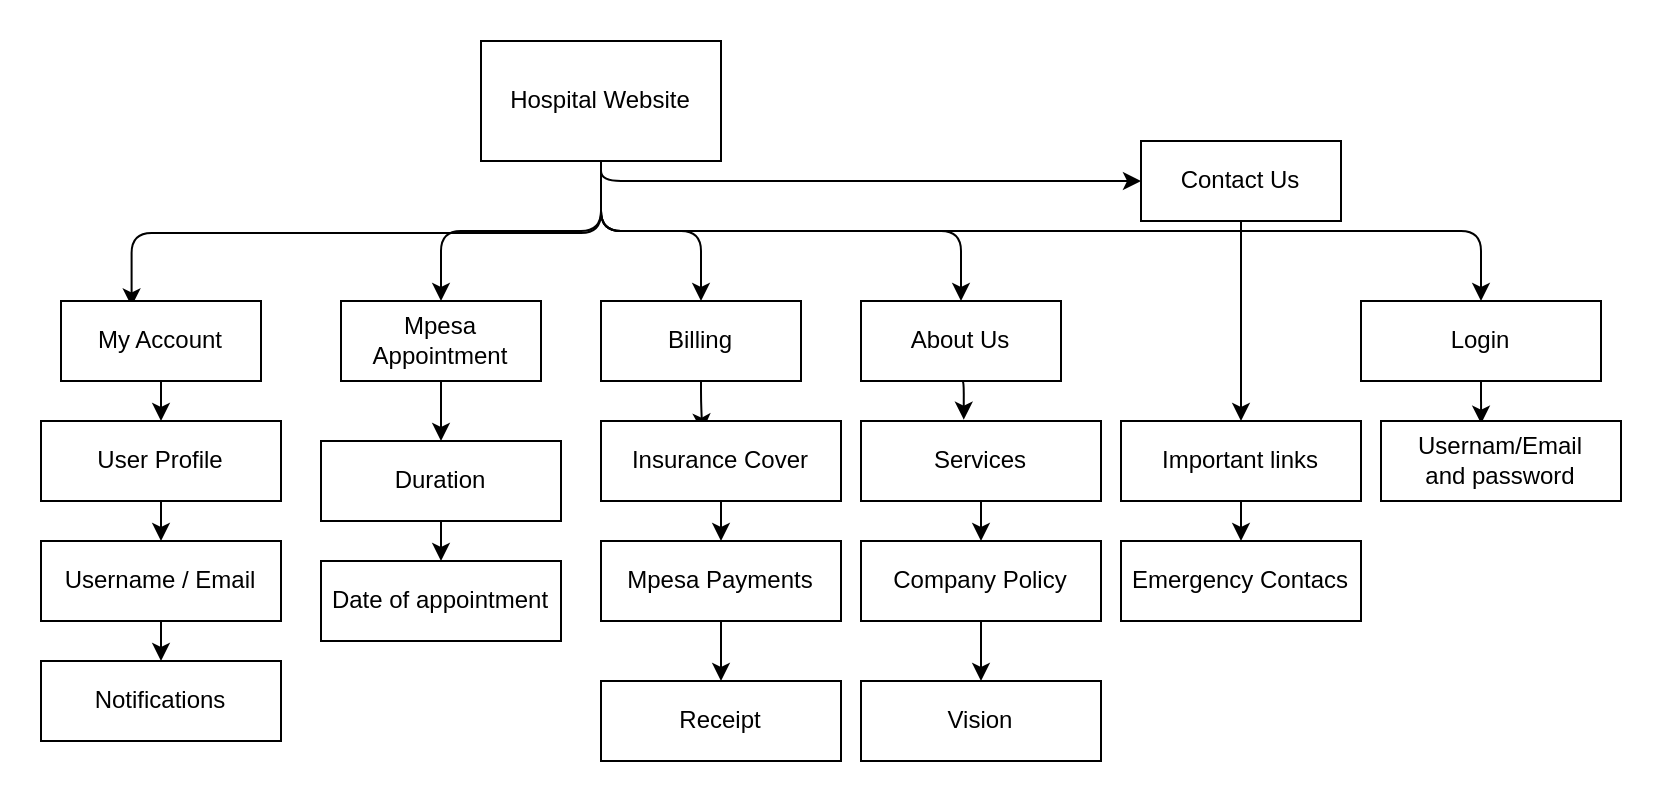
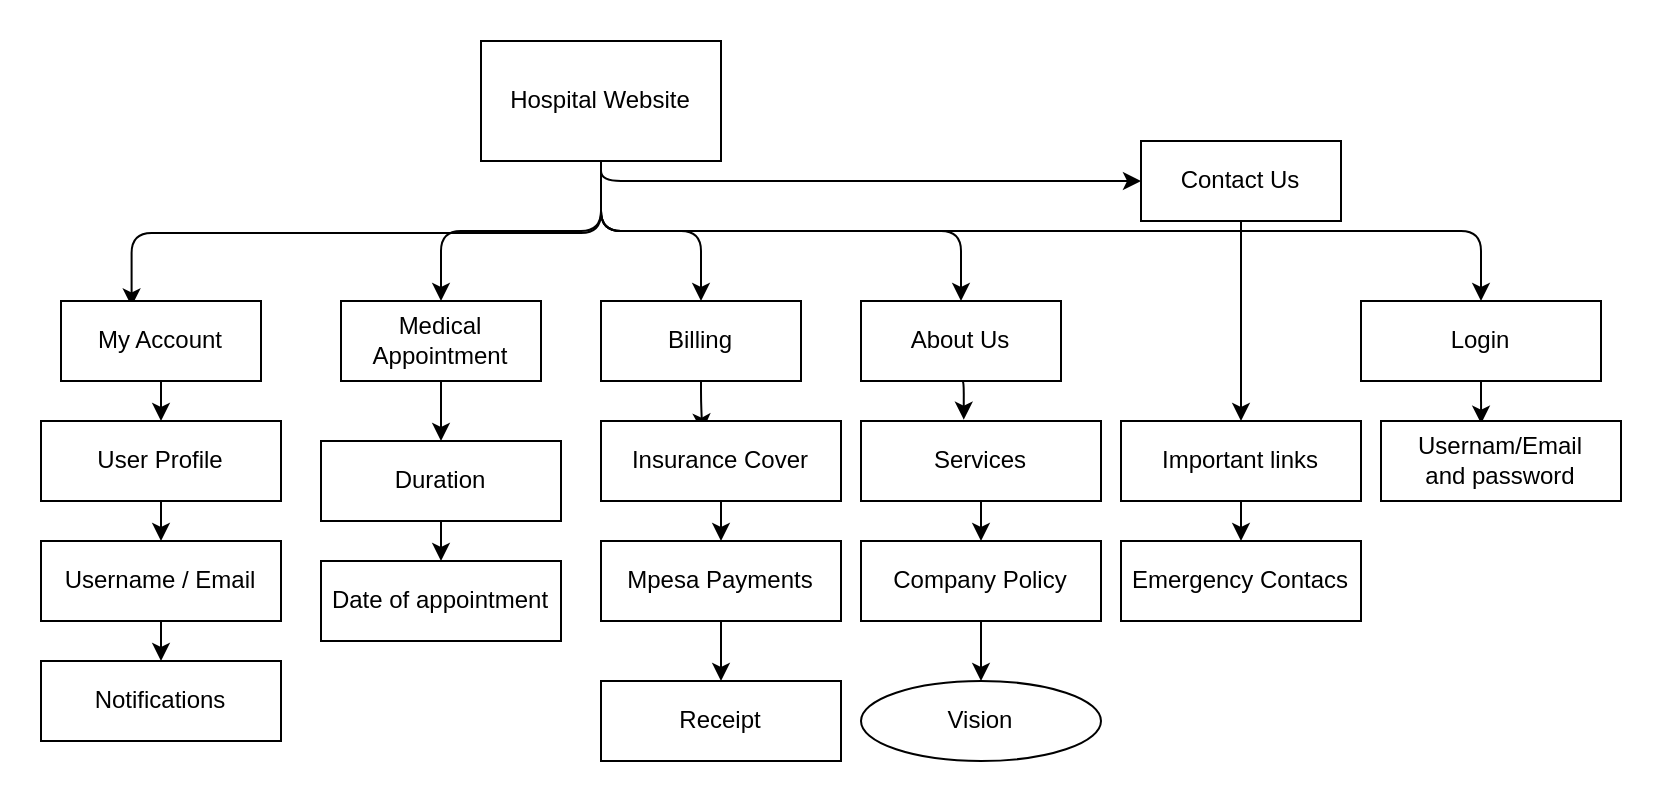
node "Mpesa Appointment": label "Mpesa Appointment" -> "Medical Appointment"
node "Vision": shape rectangle -> ellipse
